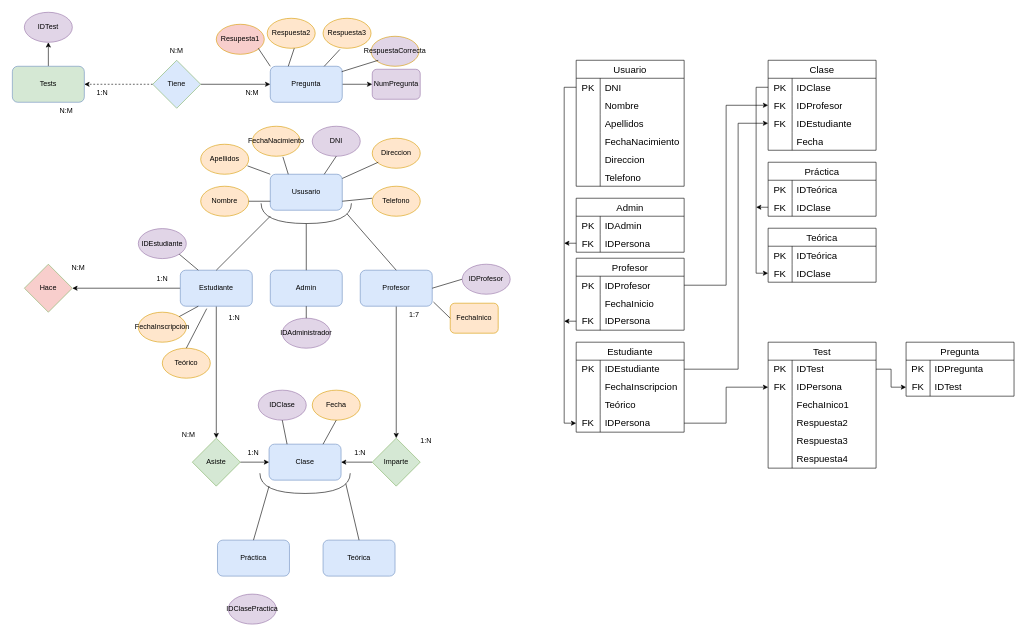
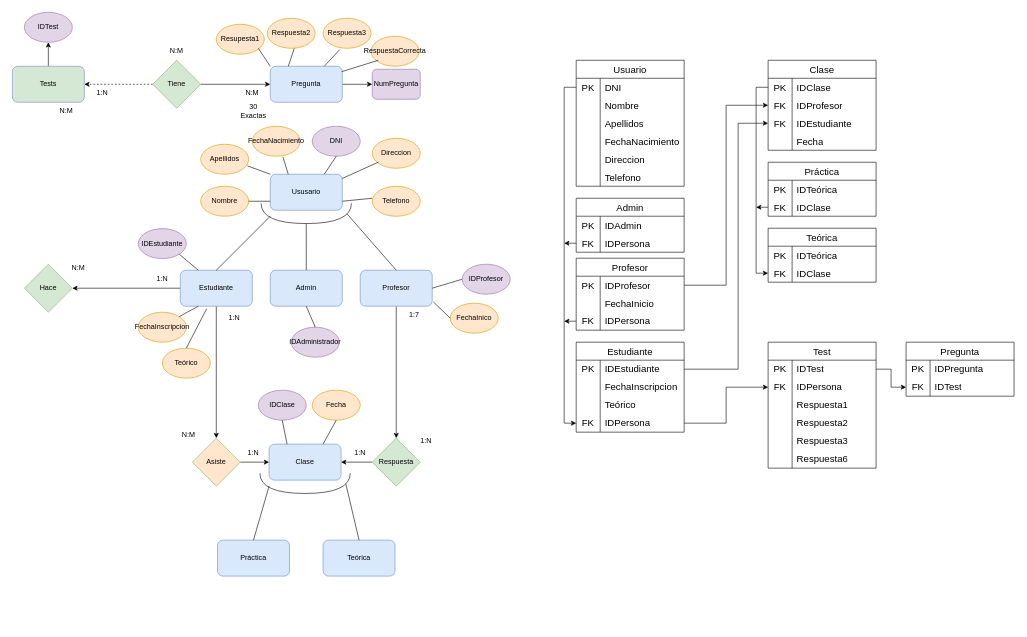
node "Resupesta1": fillcolor #f8cecc -> #ffe6cc
node "RespuestaCorrecta": fillcolor #e1d5e7 -> #ffe6cc
node "Tiene": fillcolor #dae8fc -> #d5e8d4
node "30 Exactas": added
node "Hace": fillcolor #f8cecc -> #d5e8d4
node "FechaInico": shape rounded rectangle -> ellipse
node "IDAdministrador": moved (306, 333) -> (315, 342)
node "FechaInico1": label "FechaInico1" -> "Respuesta1"
node "Respuesta4": label "Respuesta4" -> "Respuesta6"
node "Asiste": fillcolor #d5e8d4 -> #ffe6cc
node "Imparte": label "Imparte" -> "Respuesta"
node "IDClasePractica": removed
